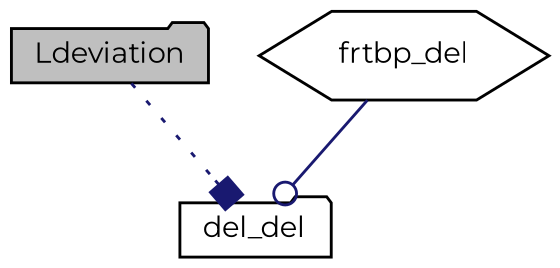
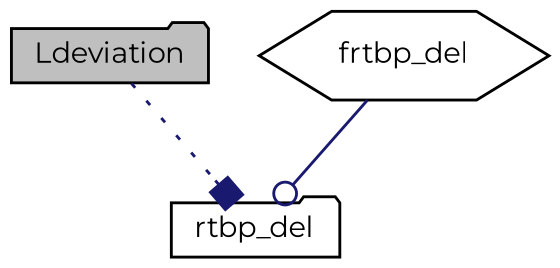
node "del_del": label "del_del" -> "rtbp_del"
